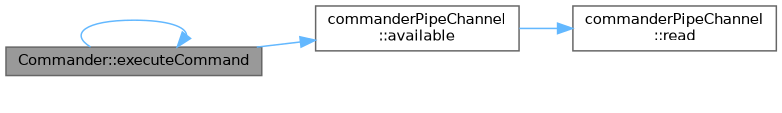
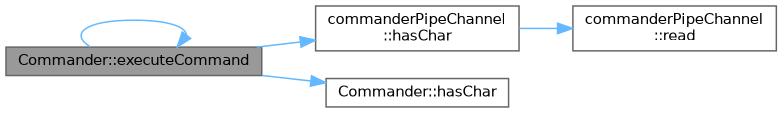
node "commanderPipeChannel ::available": label "commanderPipeChannel ::available" -> "commanderPipeChannel ::hasChar"
node "Commander::hasChar": added
